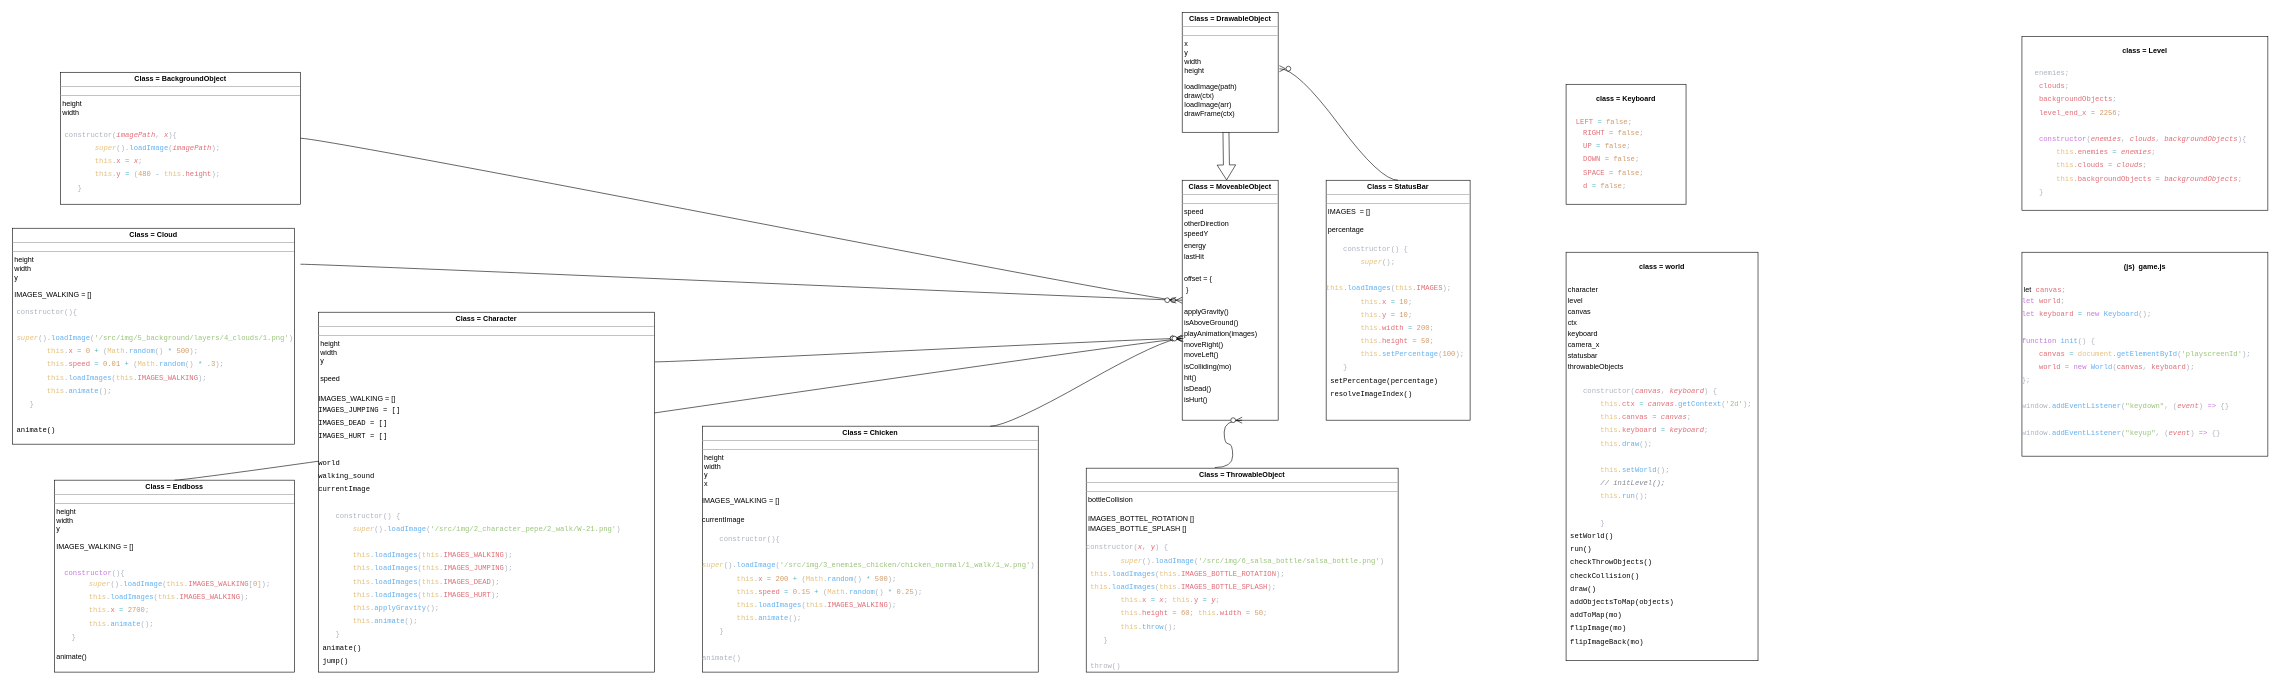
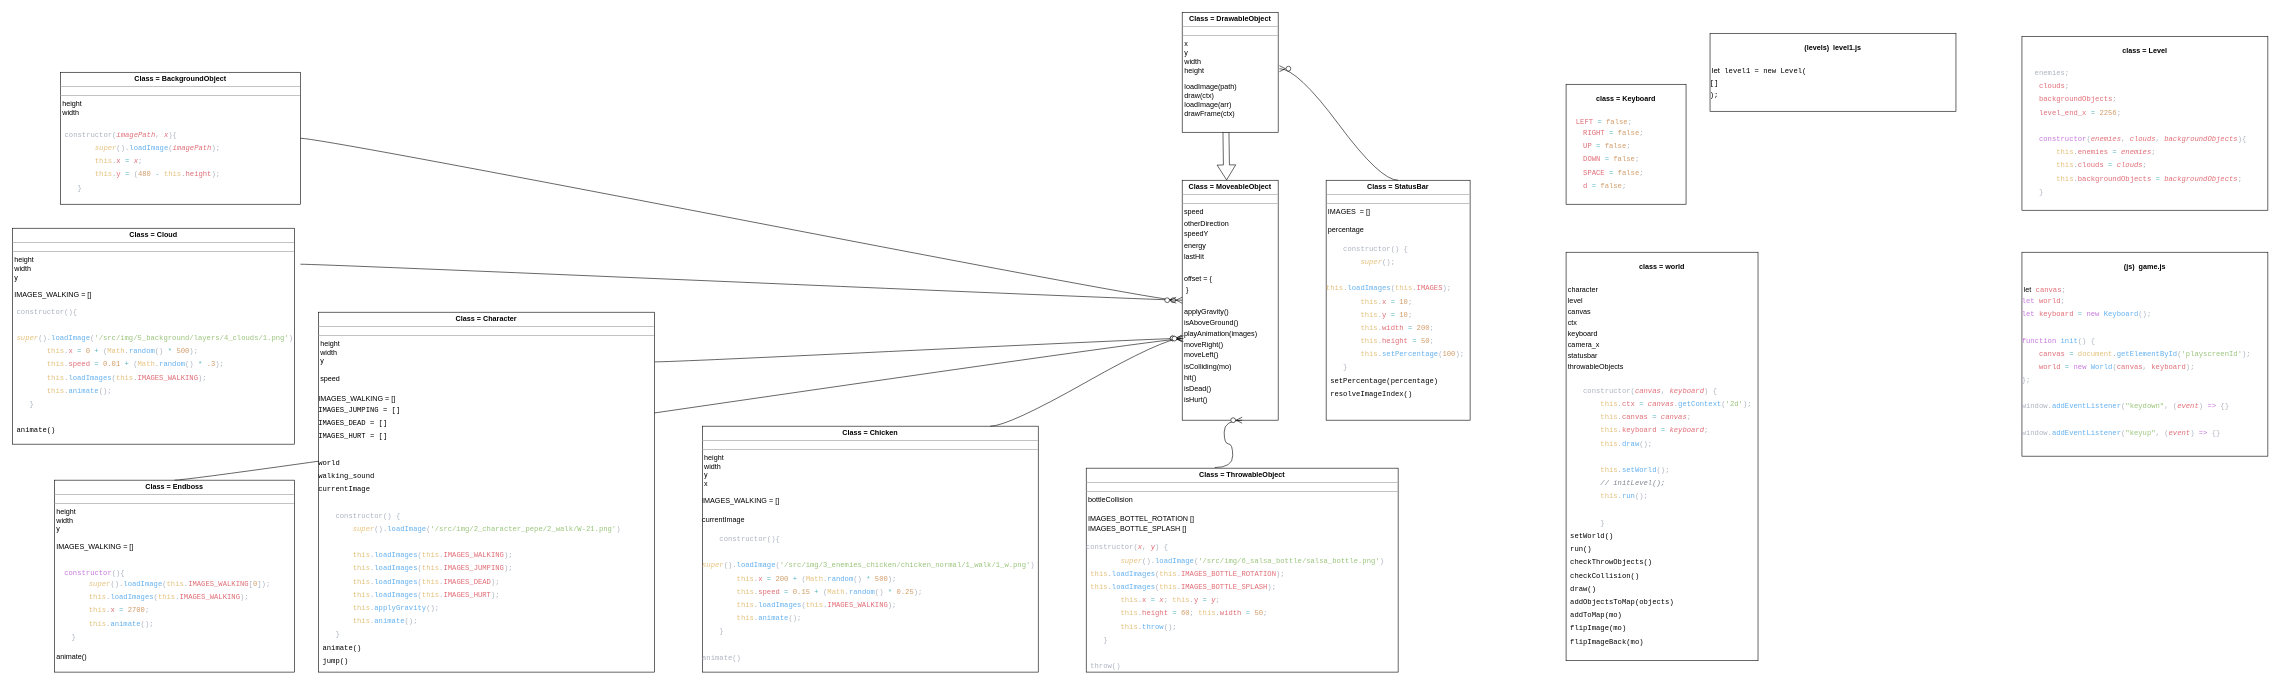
node "(levels) level1.js let level1 = new Level( [] );": added
